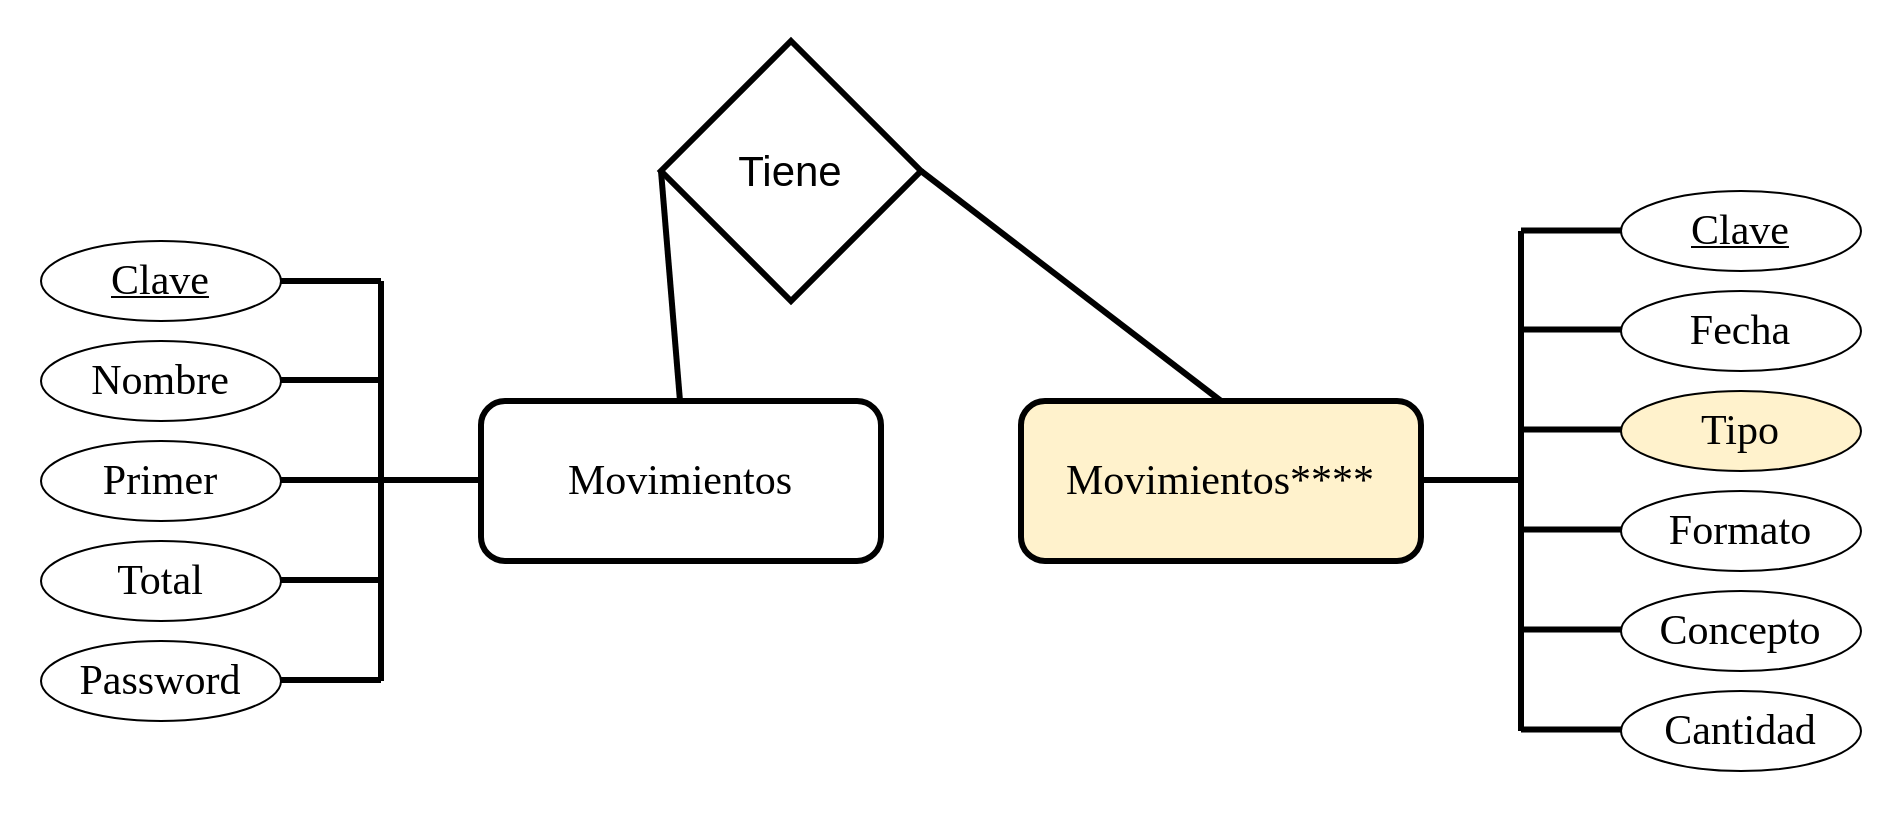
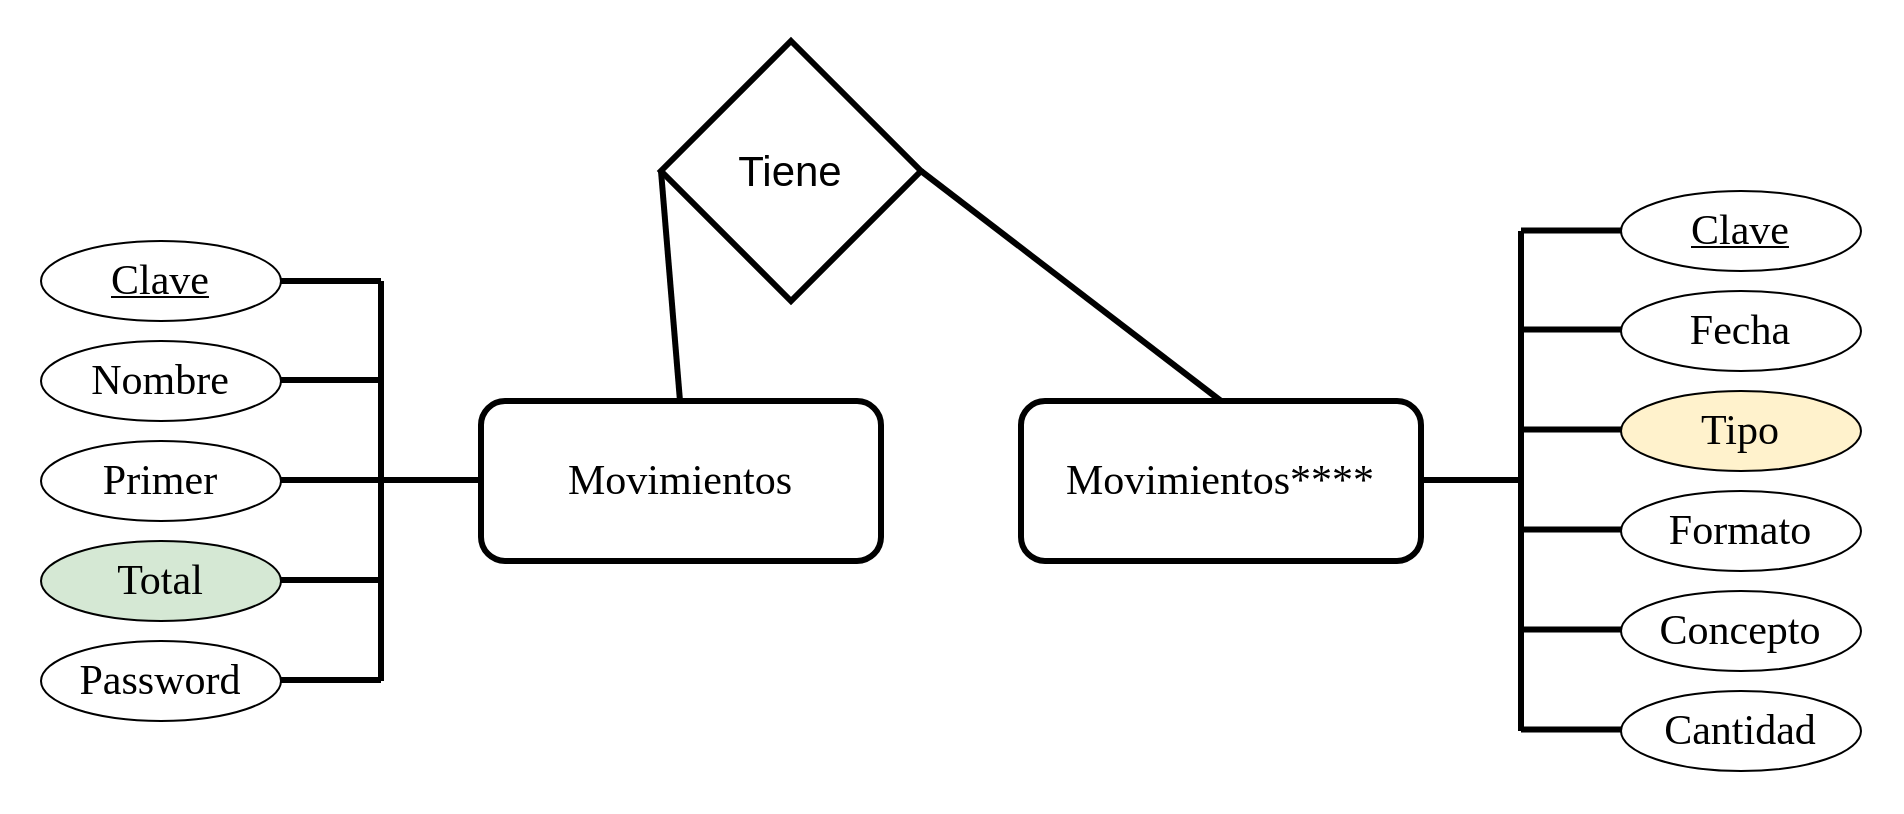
node "Movimientos****": fillcolor #fff2cc -> #ffffff
node "Total": fillcolor #ffffff -> #d5e8d4
